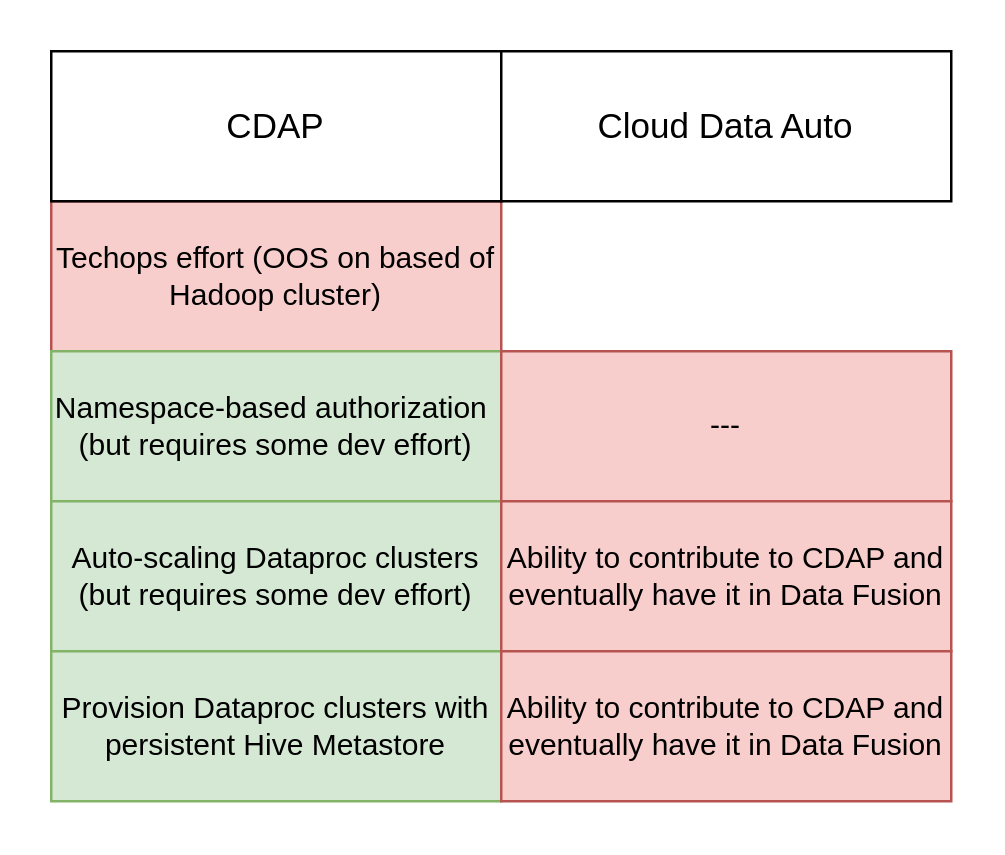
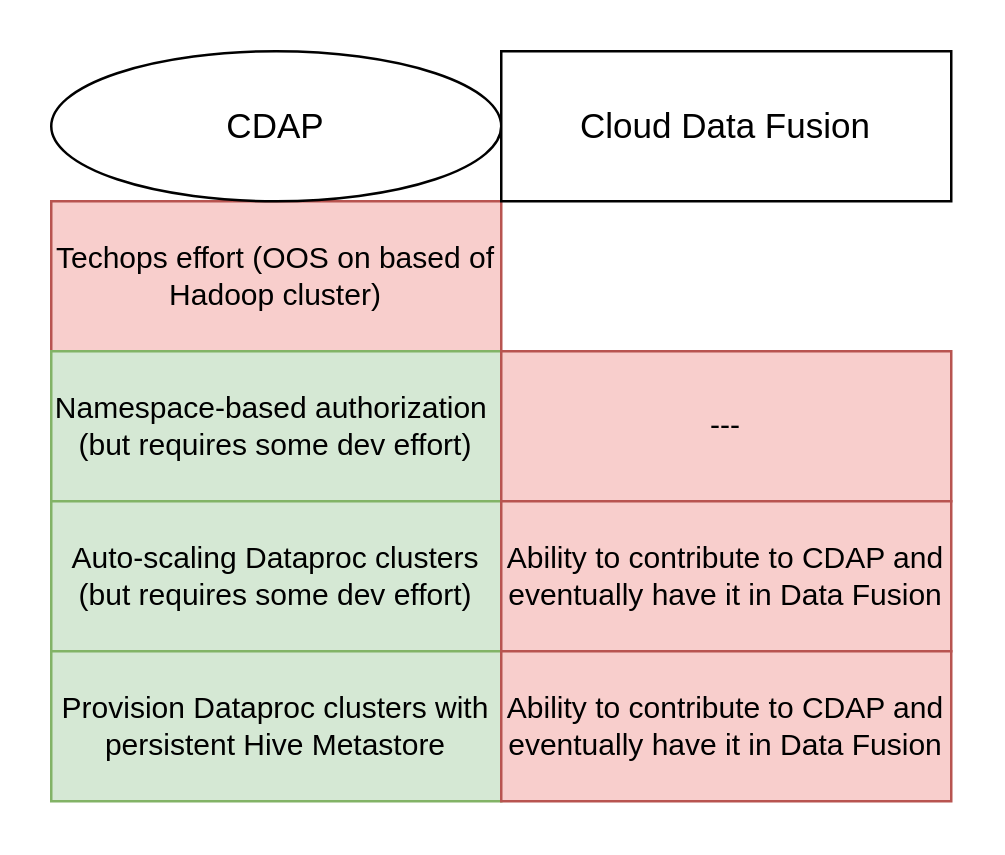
node "CDAP": shape rectangle -> ellipse
node "Cloud Data Auto": label "Cloud Data Auto" -> "Cloud Data Fusion"
